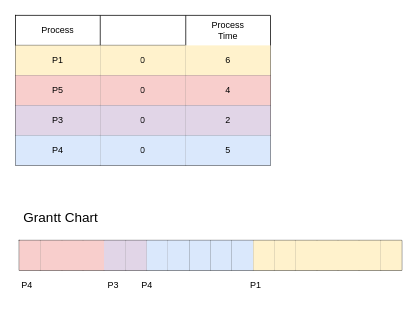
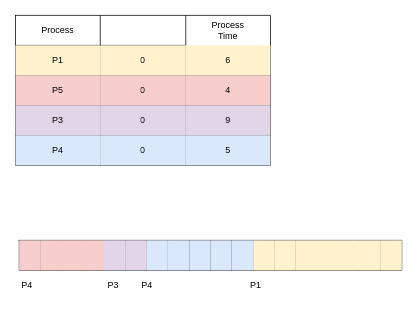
node "2": label "2" -> "9"
node "Grantt Chart": removed
